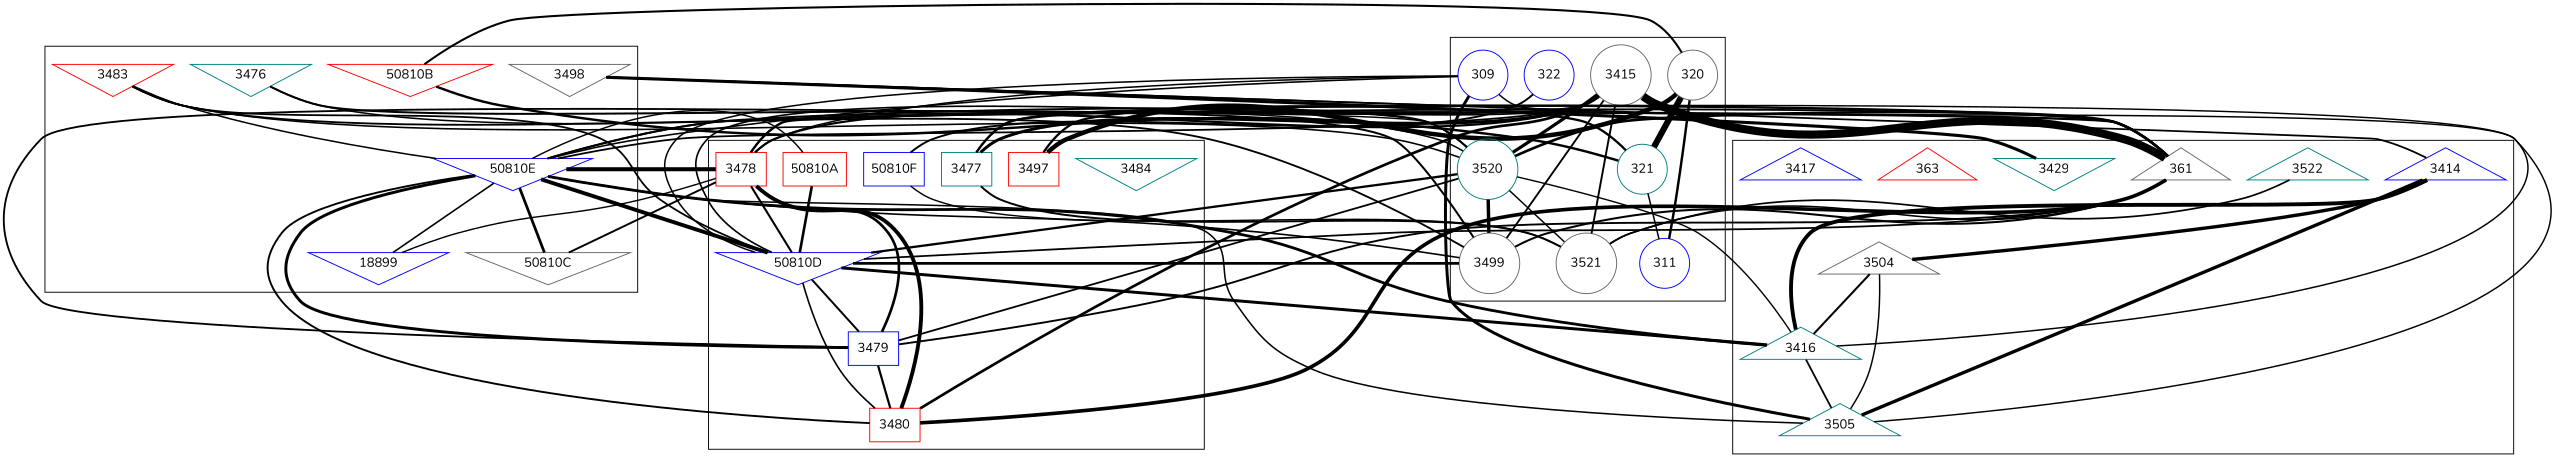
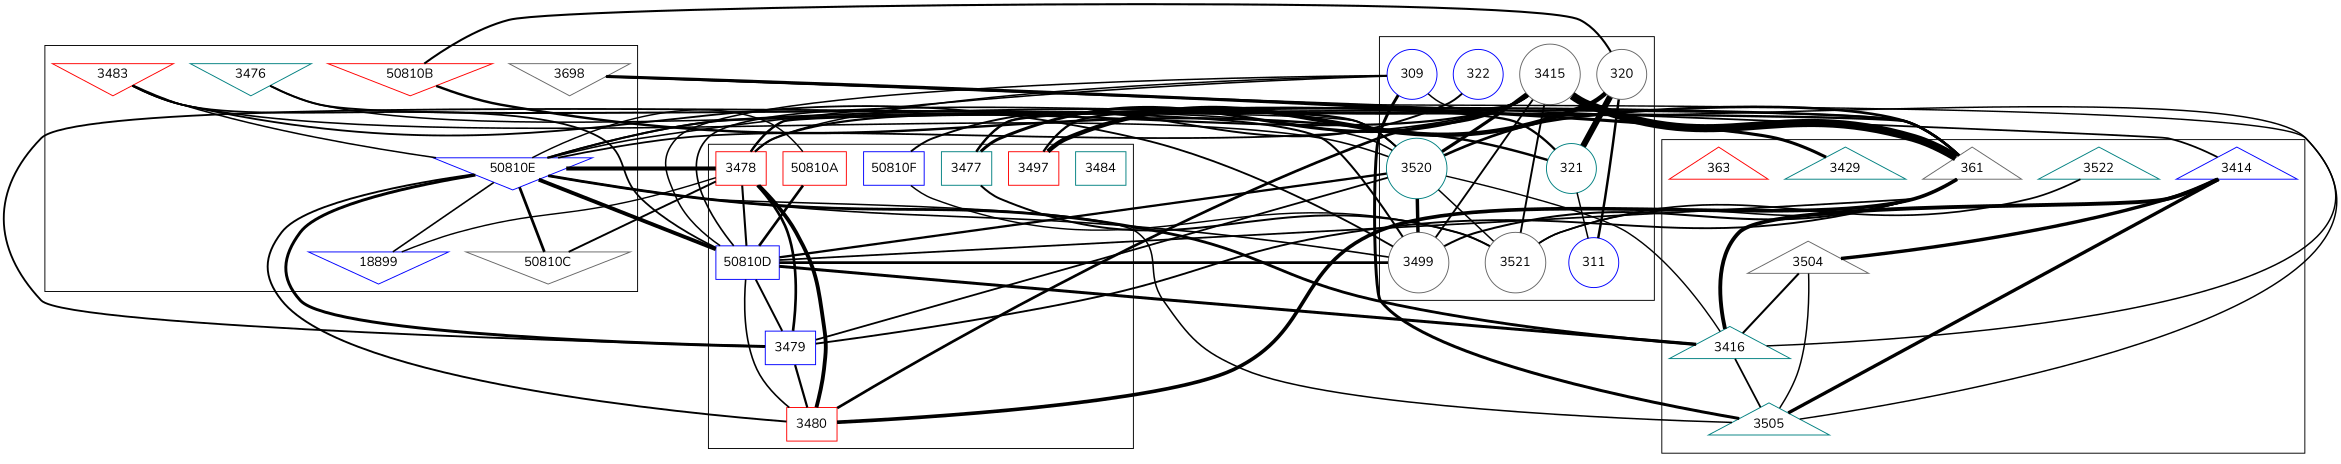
node "3498": label "3498" -> "3698"
node "3484": shape invtriangle -> box
node "3417": removed
node "3429": shape invtriangle -> triangle
node "50810D": shape invtriangle -> box
